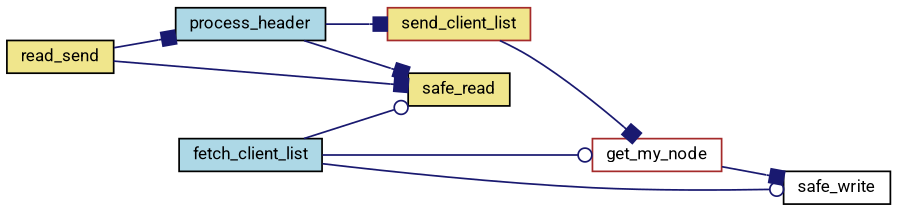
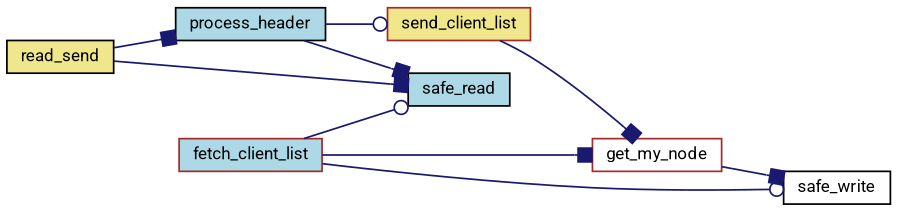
edge "process_header" -> "send_client_list": arrowhead box -> odot
node "safe_read": fillcolor khaki -> lightblue
node "fetch_client_list": color black -> brown
edge "fetch_client_list" -> "get_my_node": arrowhead odot -> box
